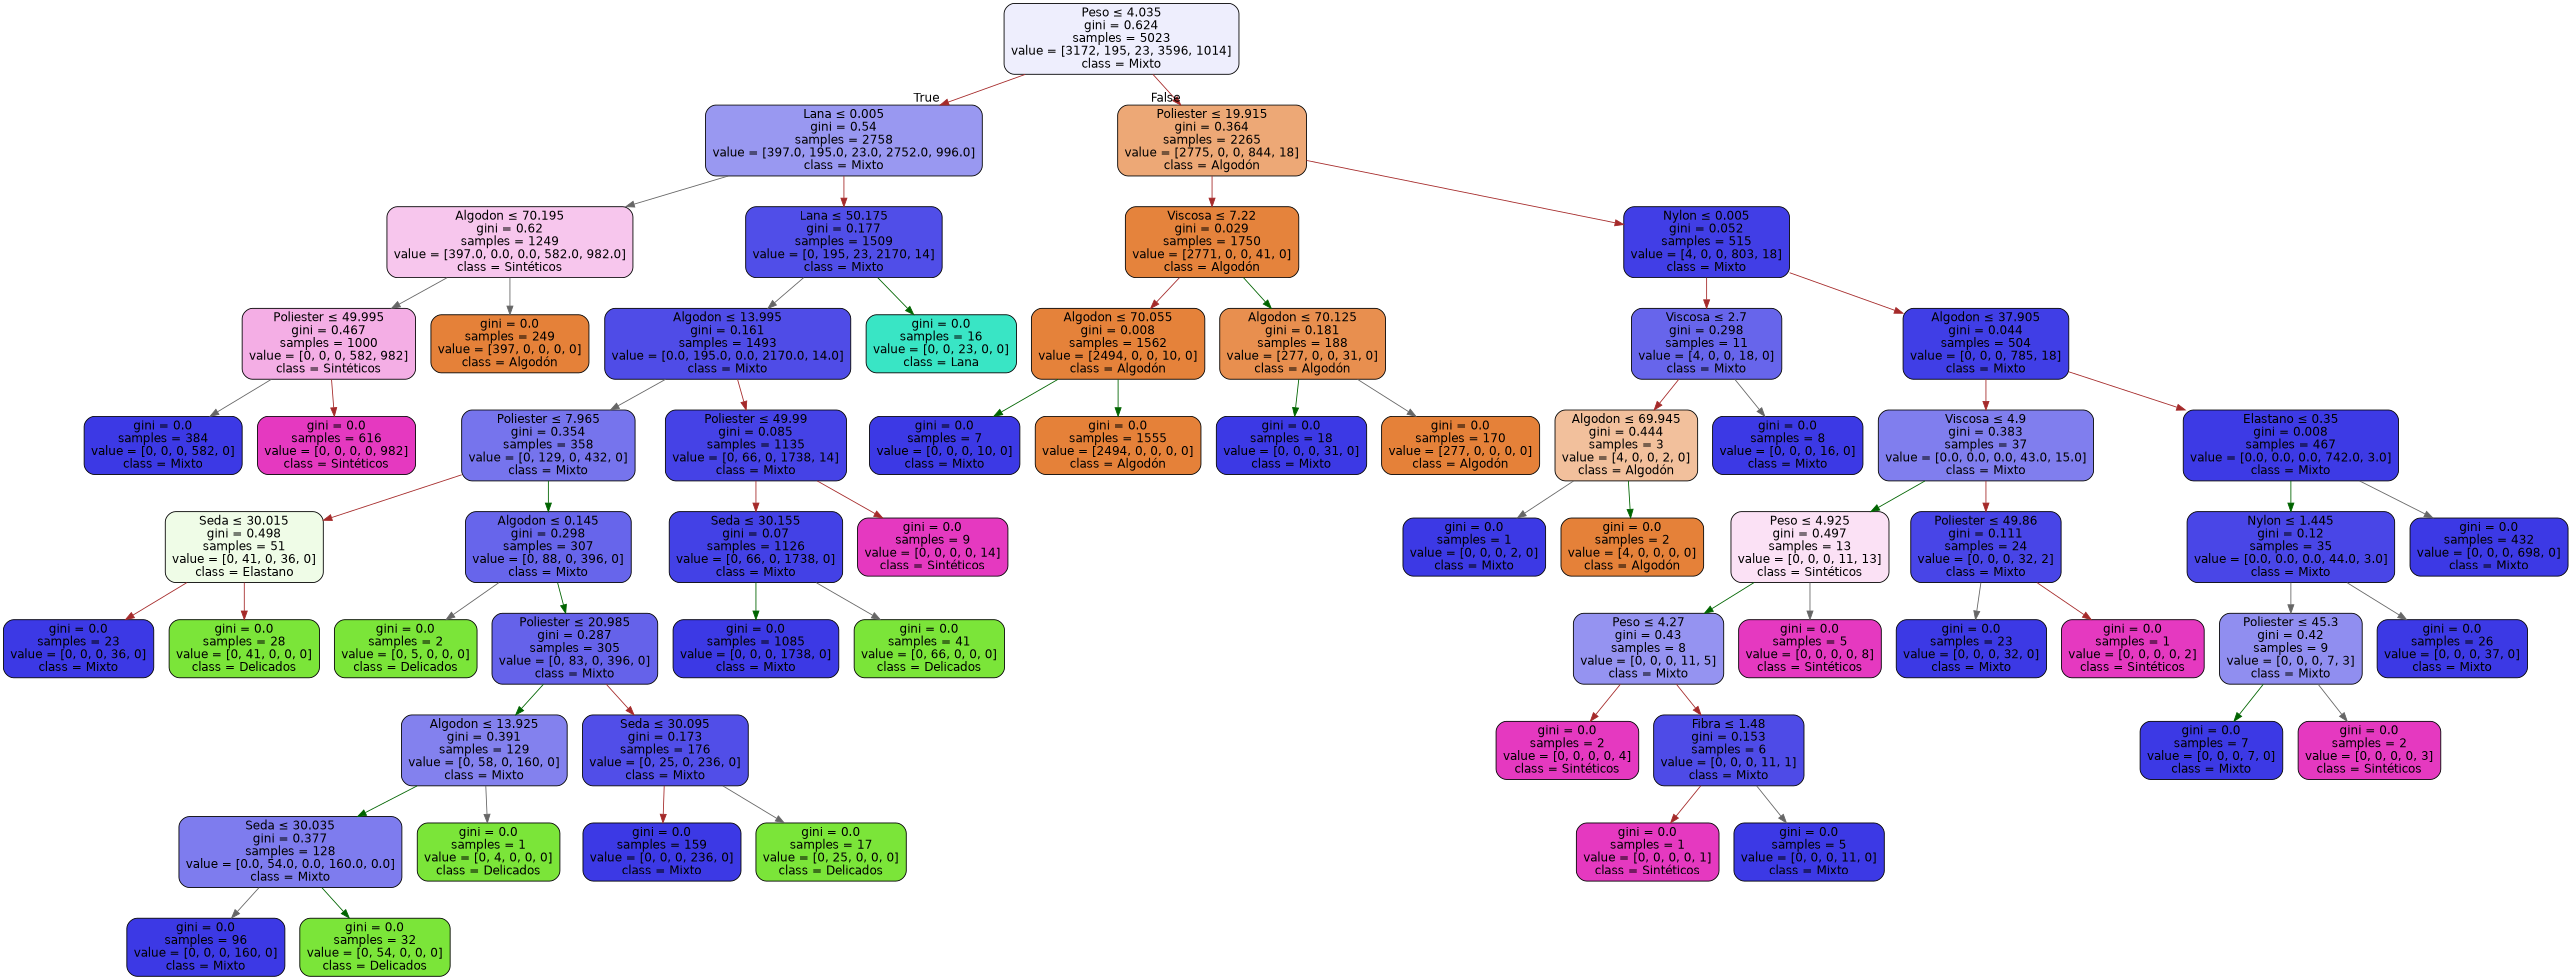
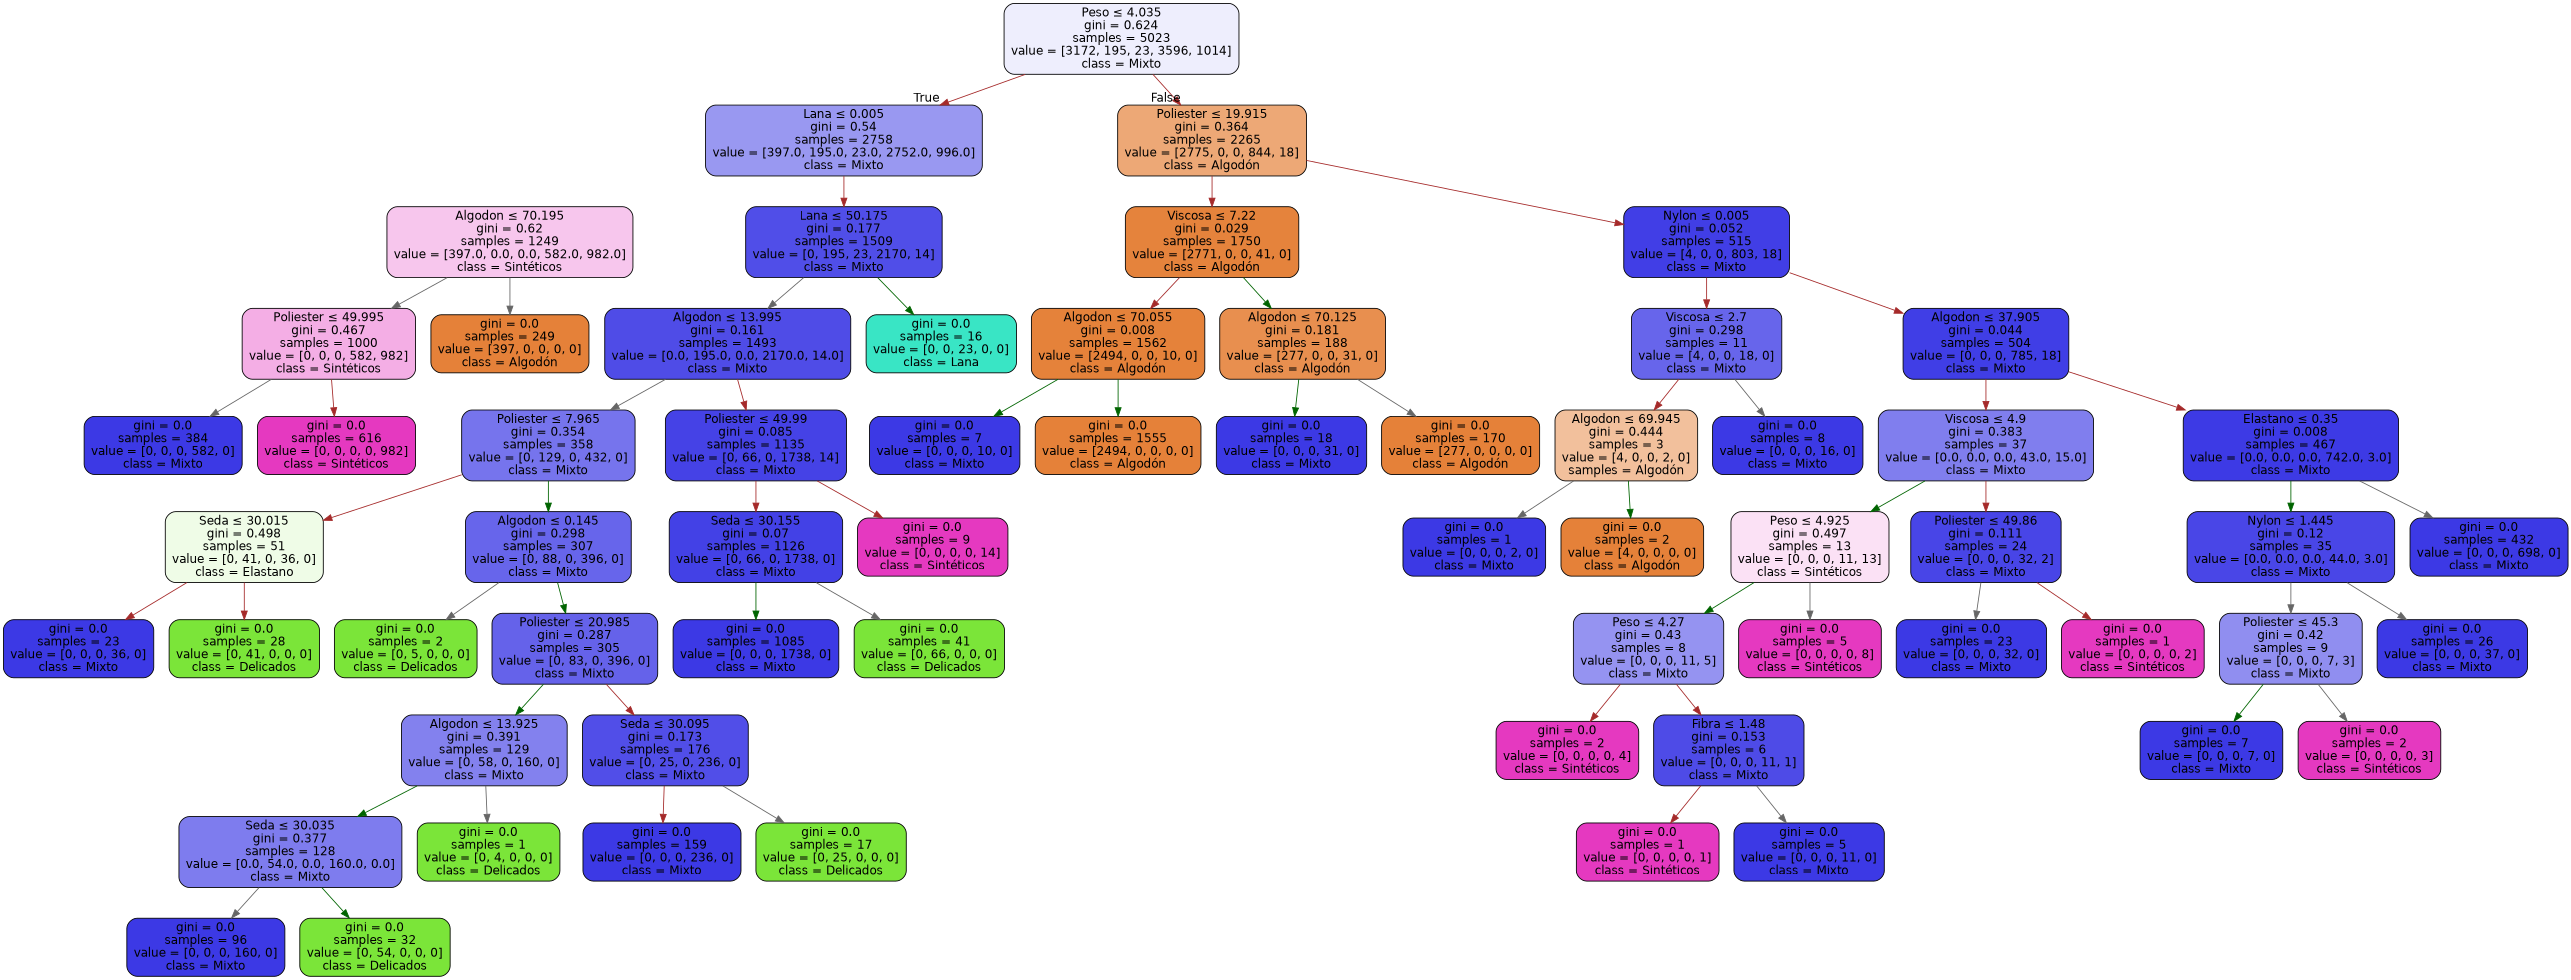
edge "Lana ≤ 0.005" -> "Algodon ≤ 70.195": removed
node "Algodon ≤ 69.945": text "class = Algodón" -> "samples = Algodón"
